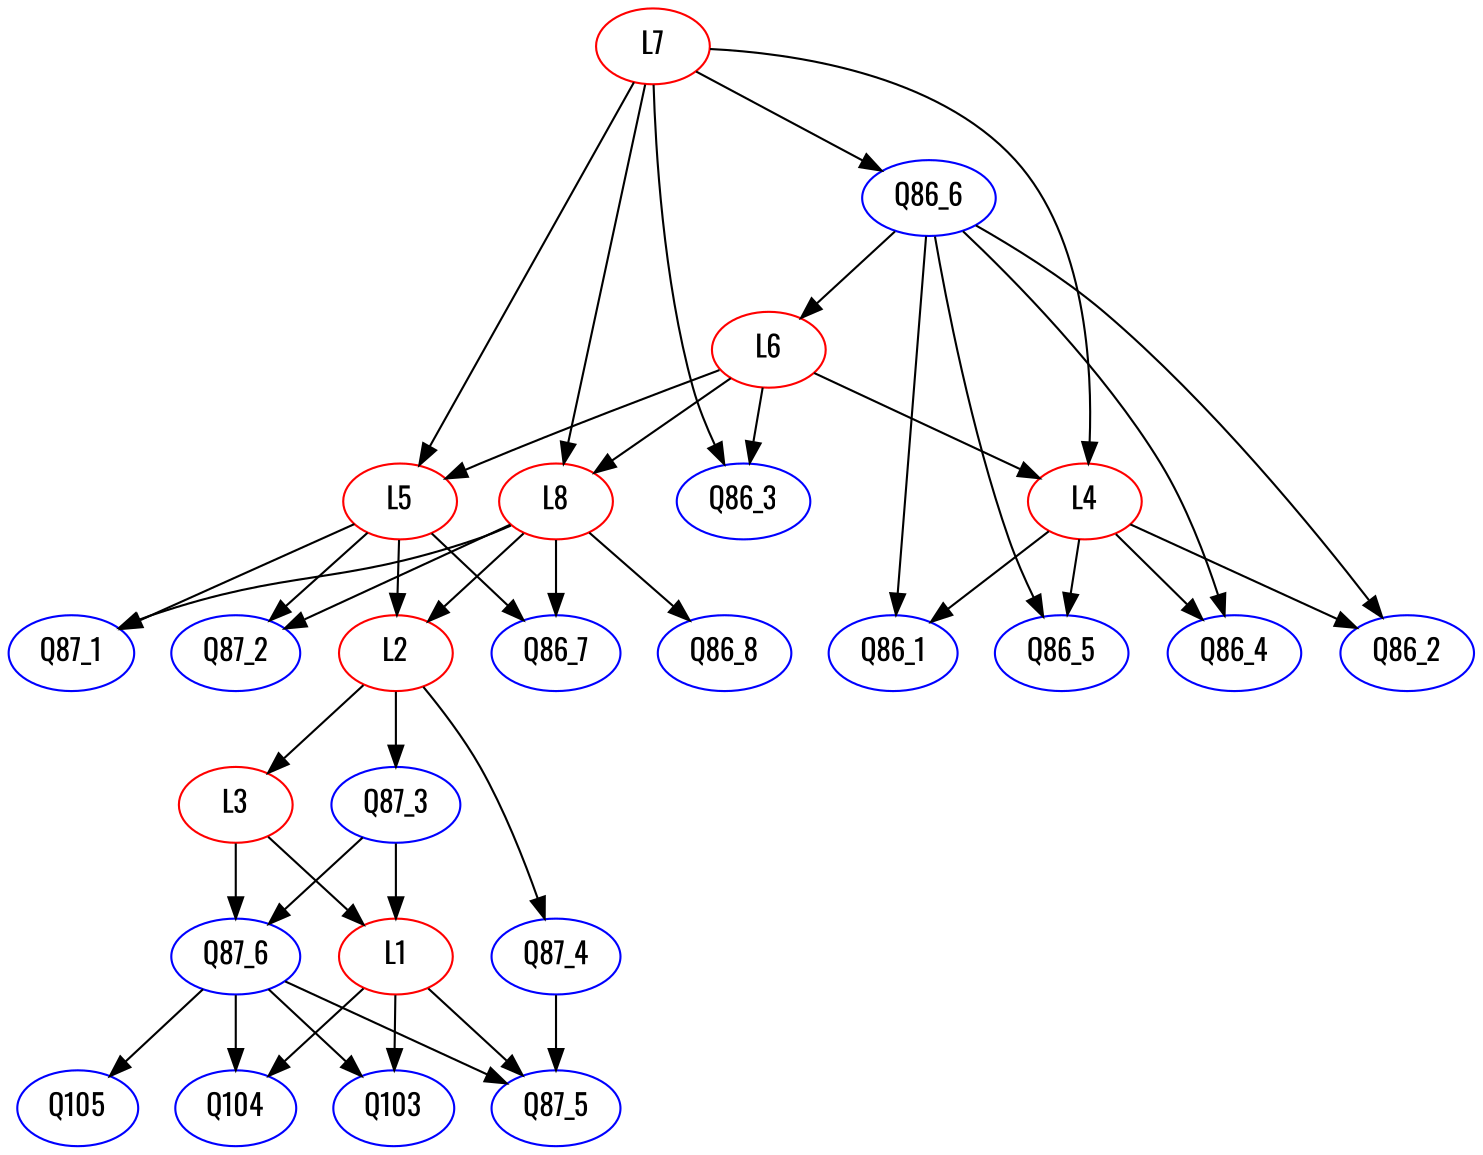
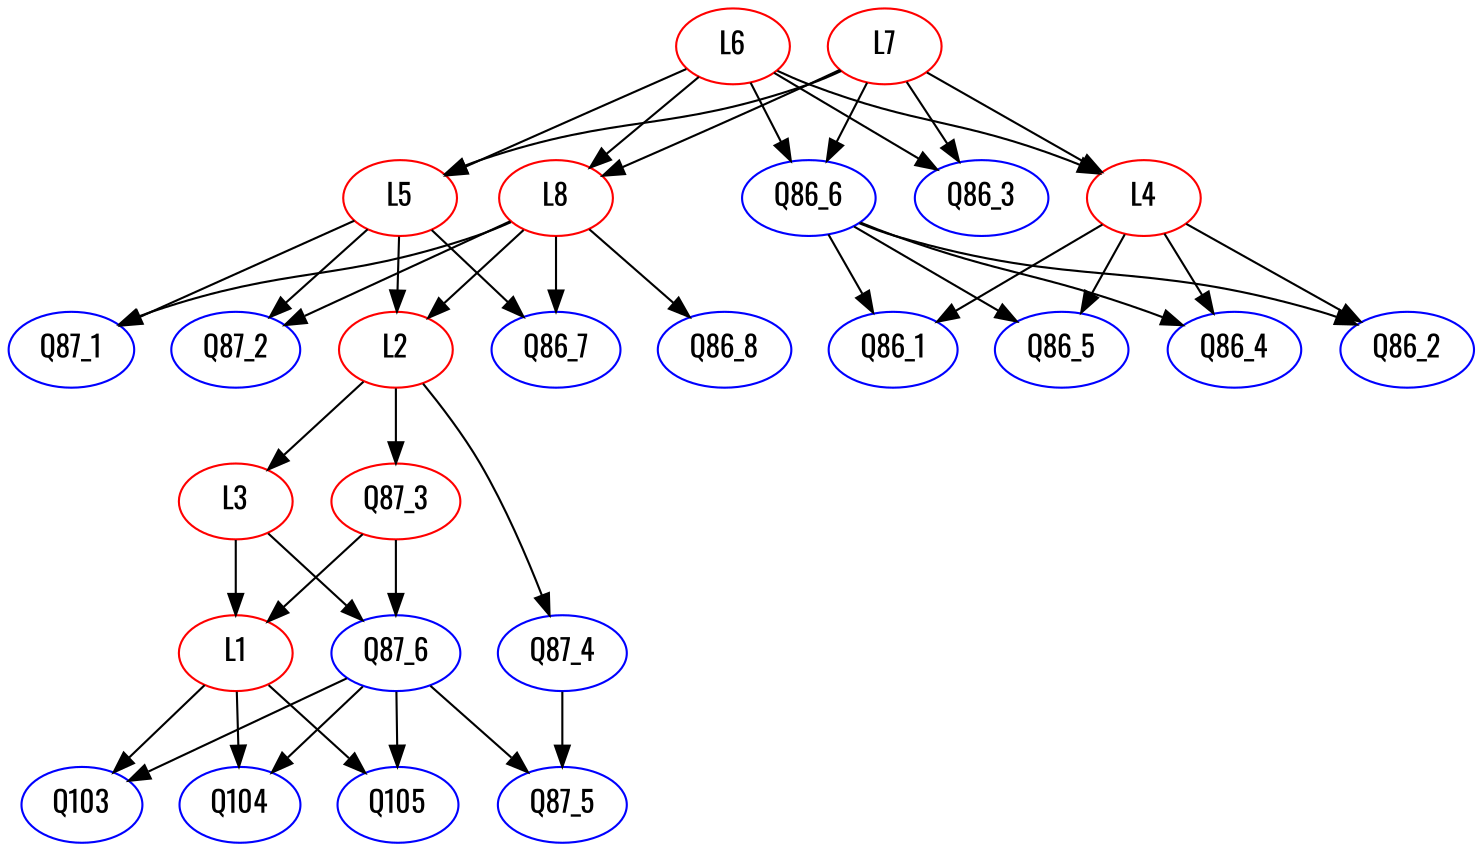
edge "Q86_6" -> "L6": reversed
node "Q87_3": color blue -> red
edge "L1" -> "Q87_5": now "L1" -> "Q105"
